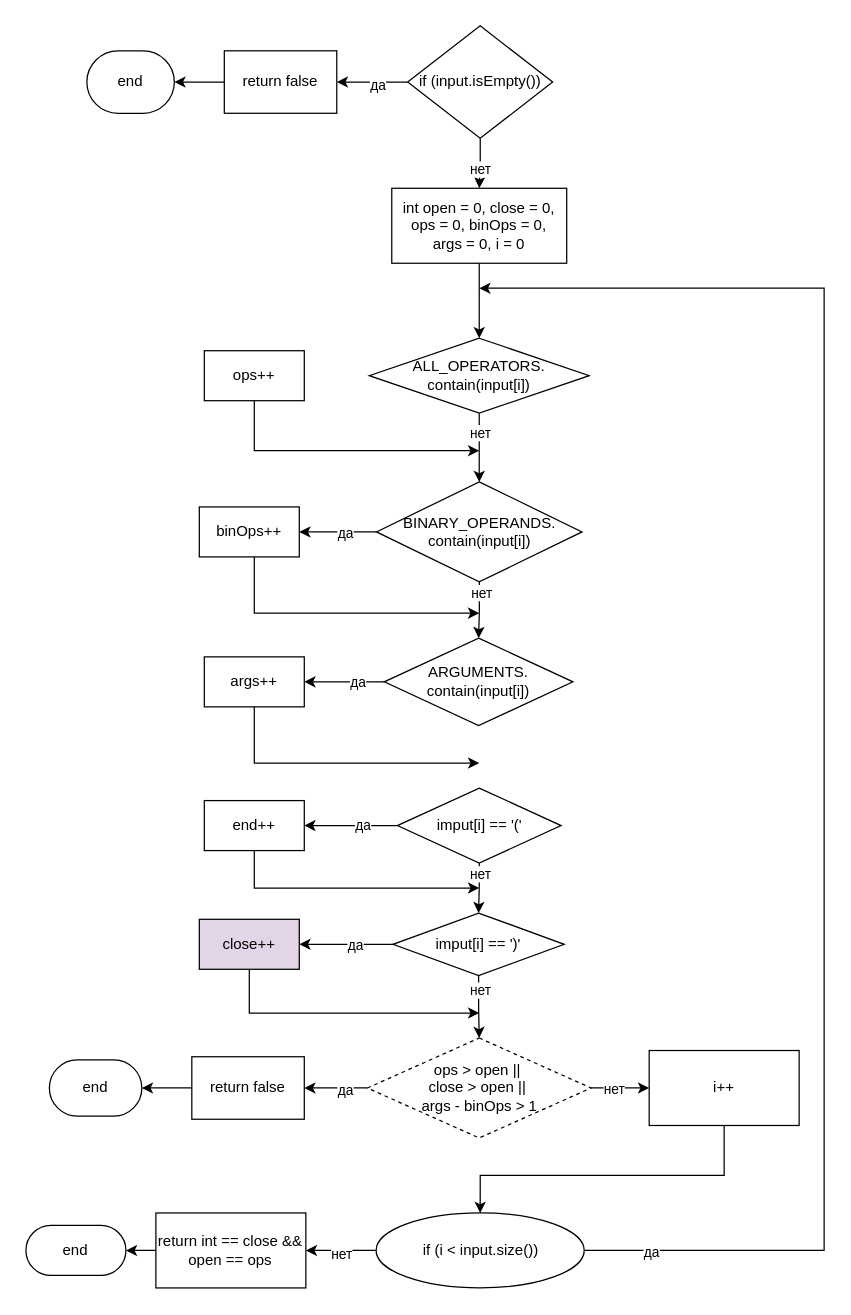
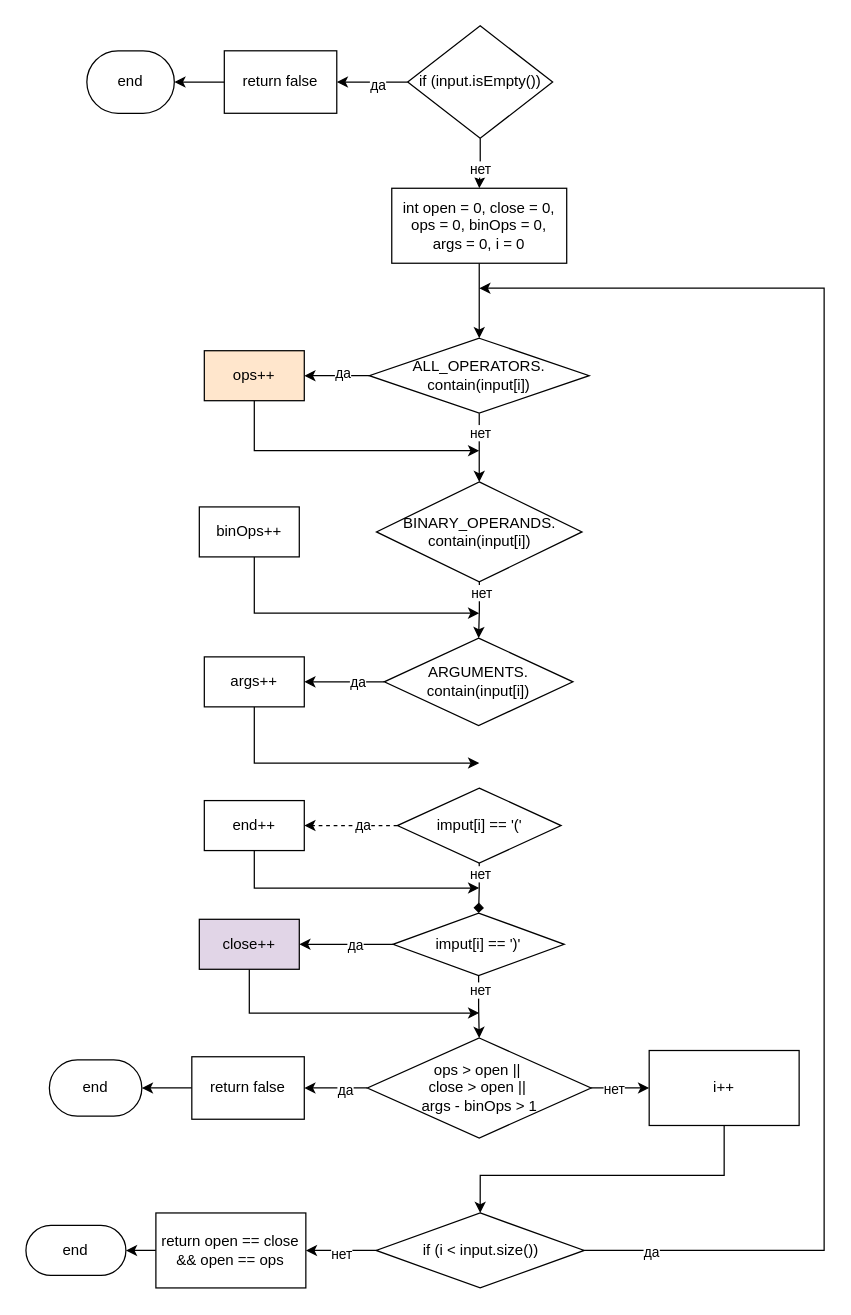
node "ops++": fillcolor #ffffff -> #ffe6cc
edge "ALL_OPERATORS. contain(input[i])" -> "ops++": added, label "да"
edge "BINARY_OPERANDS. contain(input[i])" -> "binOps++": removed, label "да"
edge "imput[i] == '('" -> "end++": style solid -> dashed
edge "imput[i] == '('" -> "imput[i] == ')'": arrowhead classic -> diamond
node "ops > open || close > open || args - binOps > 1": style dashed -> solid
node "return int == close && open == ops": label "return int == close && open == ops" -> "return open == close && open == ops"
node "if (i < input.size())": shape ellipse -> diamond
